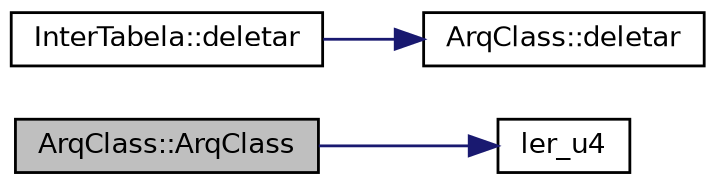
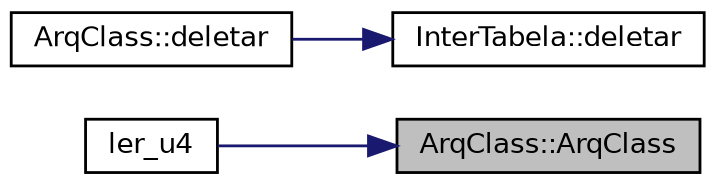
edge "InterTabela::deletar" -> "ArqClass::deletar": reversed
edge "ArqClass::ArqClass" -> "ler_u4": reversed
